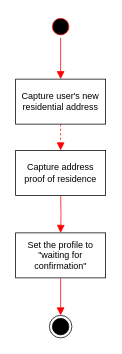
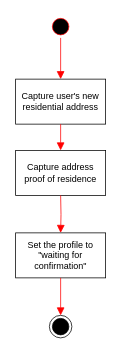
edge "Capture user's new residential address" -> "Capture address proof of residence": style dashed -> solid
